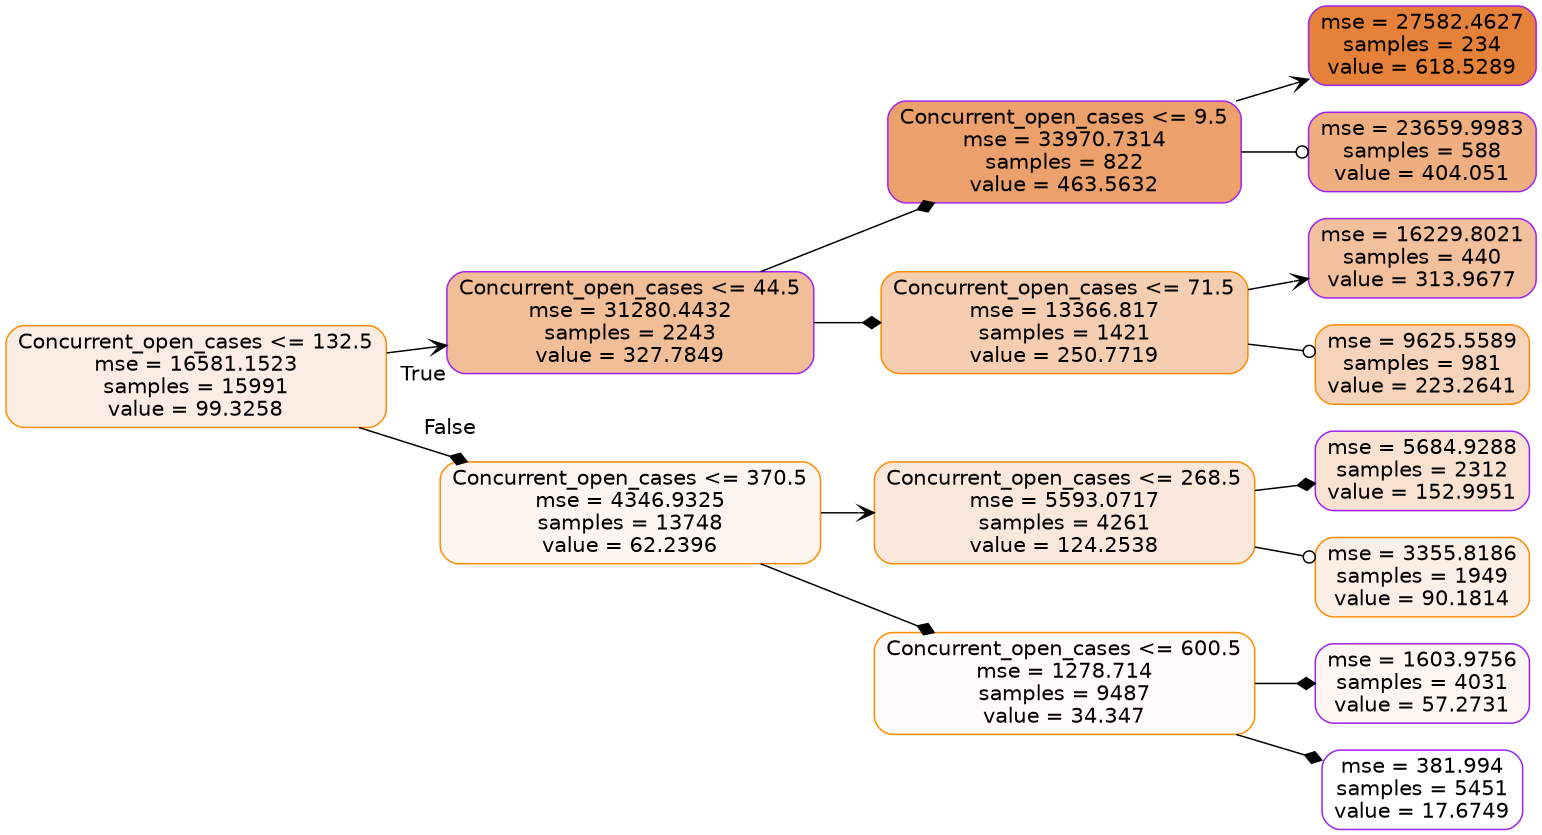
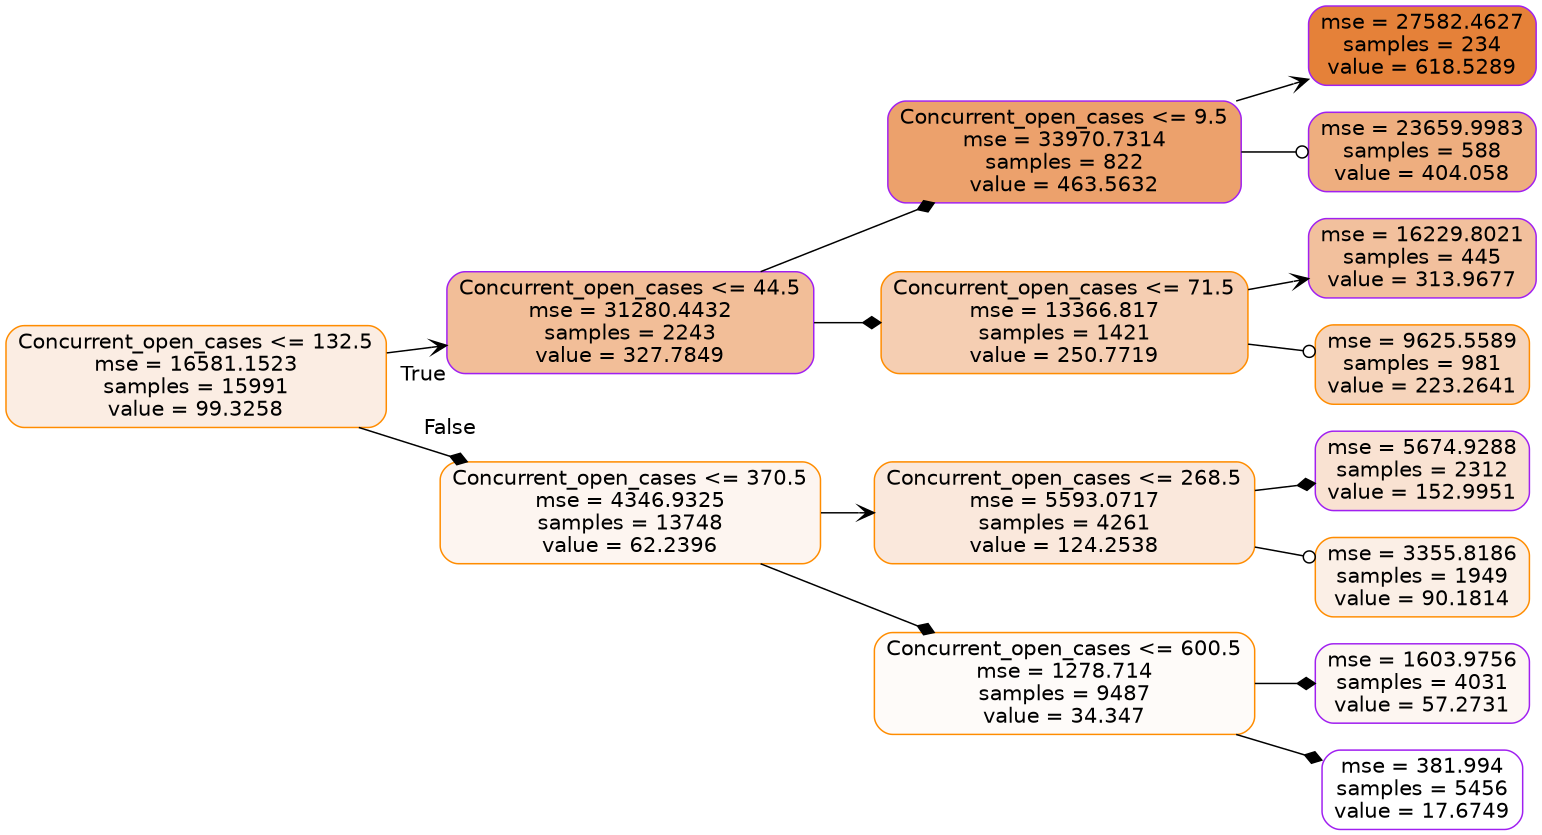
node "mse = 23659.9983 samples = 588 value = 404.051": label "mse = 23659.9983 samples = 588 value = 404.051" -> "mse = 23659.9983 samples = 588 value = 404.058"
node "mse = 16229.8021 samples = 440 value = 313.9677": label "mse = 16229.8021 samples = 440 value = 313.9677" -> "mse = 16229.8021 samples = 445 value = 313.9677"
node "mse = 5684.9288 samples = 2312 value = 152.9951": label "mse = 5684.9288 samples = 2312 value = 152.9951" -> "mse = 5674.9288 samples = 2312 value = 152.9951"
node "mse = 381.994 samples = 5451 value = 17.6749": label "mse = 381.994 samples = 5451 value = 17.6749" -> "mse = 381.994 samples = 5456 value = 17.6749"
